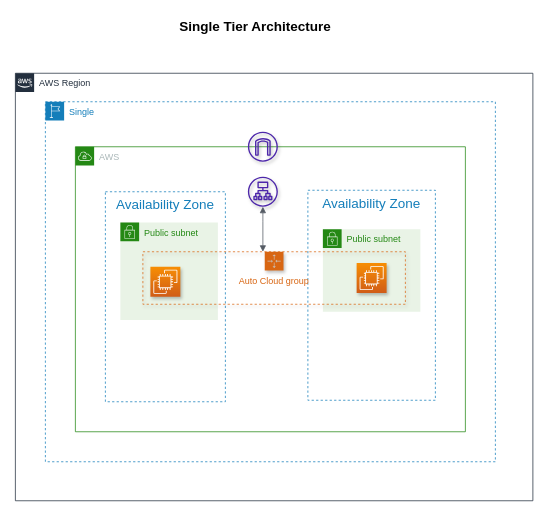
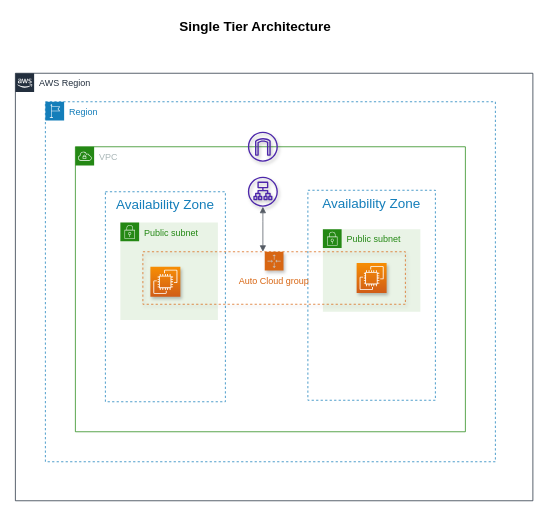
node "Single": label "Single" -> "Region"
node "AWS": label "AWS" -> "VPC"
